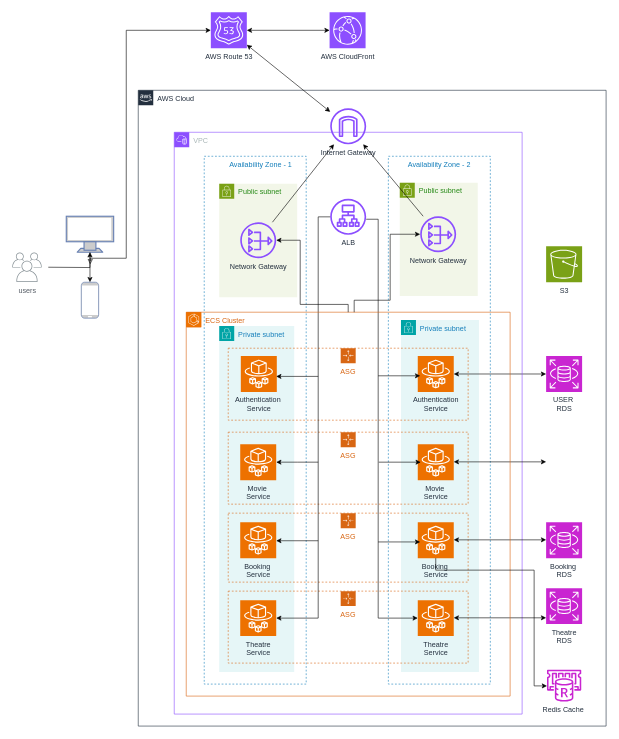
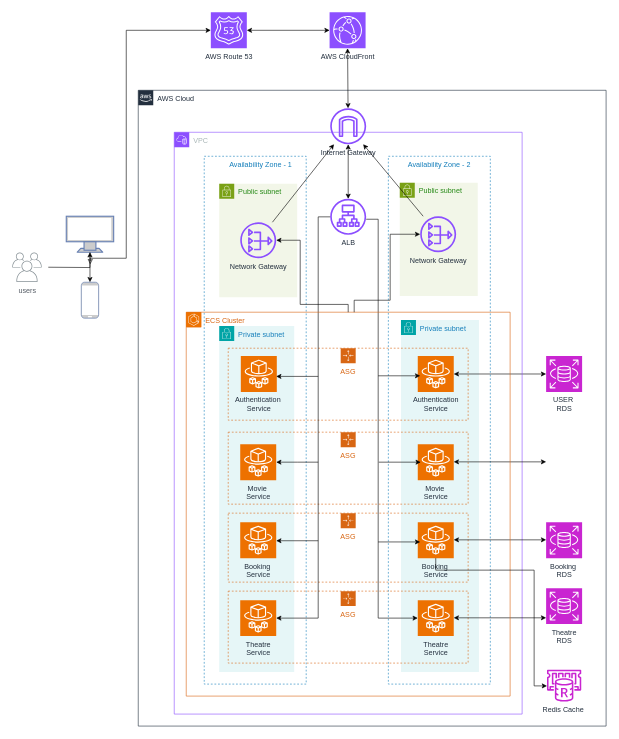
edge "AWS Route 53" -- "Internet Gateway": now "AWS CloudFront" -- "Internet Gateway"
edge "Internet Gateway" -- "ALB": added
node "S3": removed
